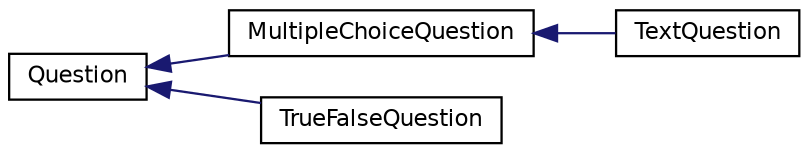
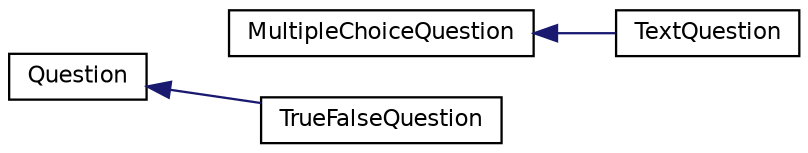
edge "MultipleChoiceQuestion" -> "Question": removed
